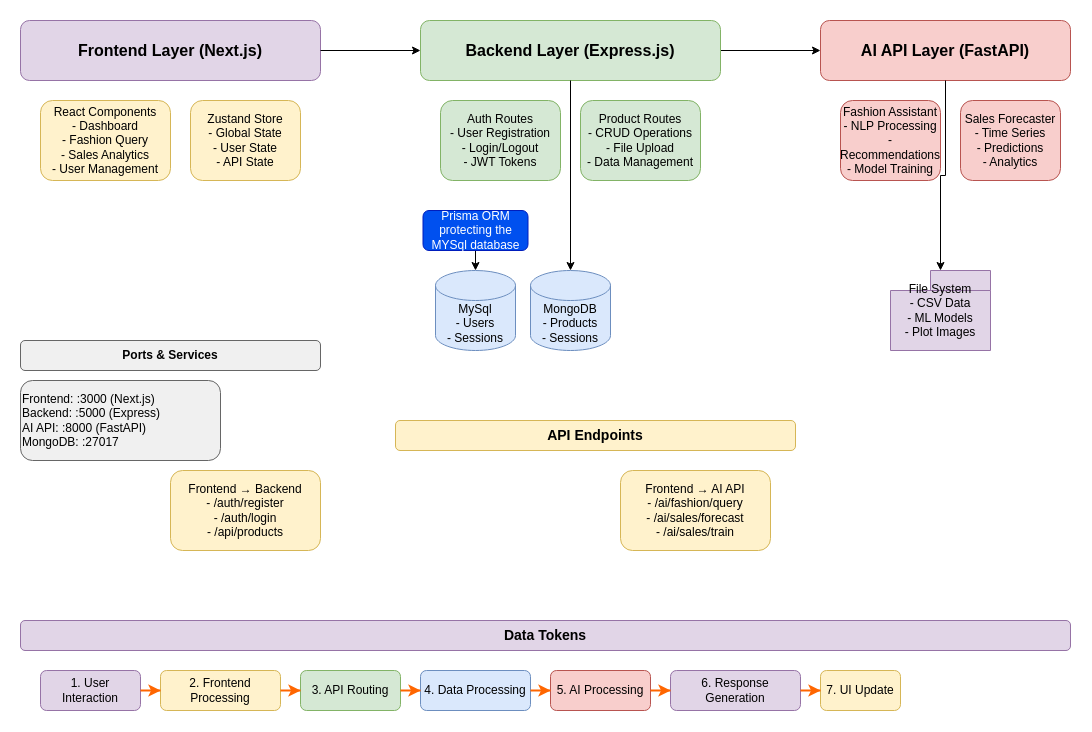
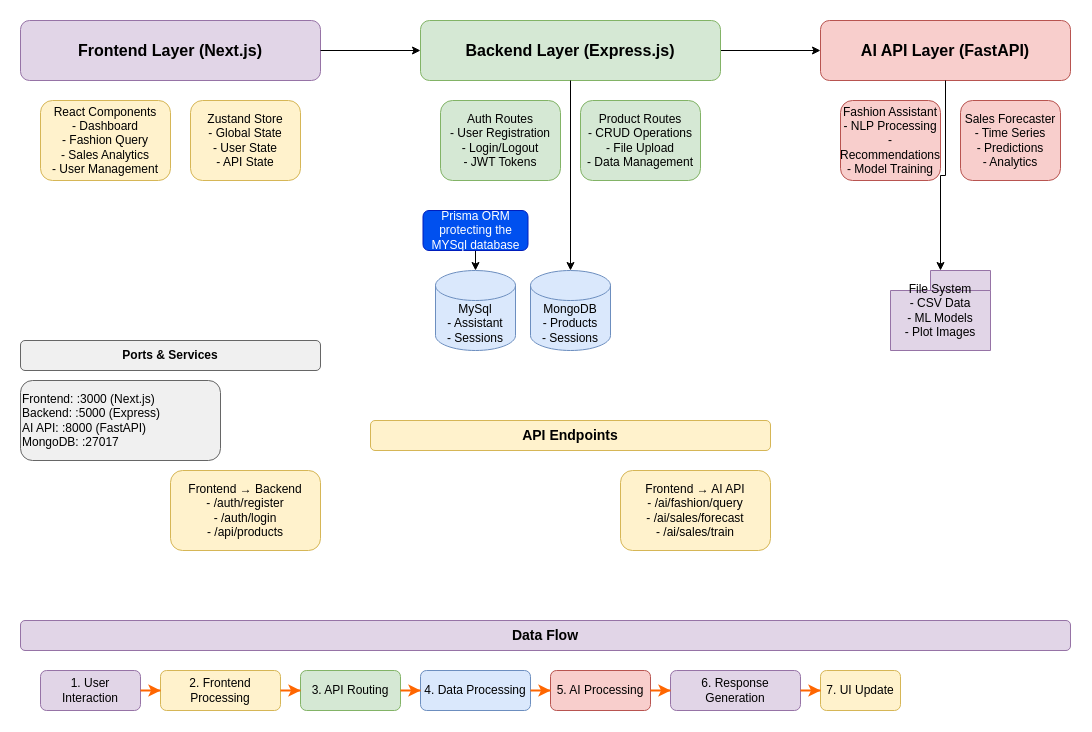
node "MySql - Users - Sessions": label "MySql - Users - Sessions" -> "MySql - Assistant - Sessions"
node "API Endpoints": moved (596, 436) -> (571, 436)
node "Data Tokens": label "Data Tokens" -> "Data Flow"
